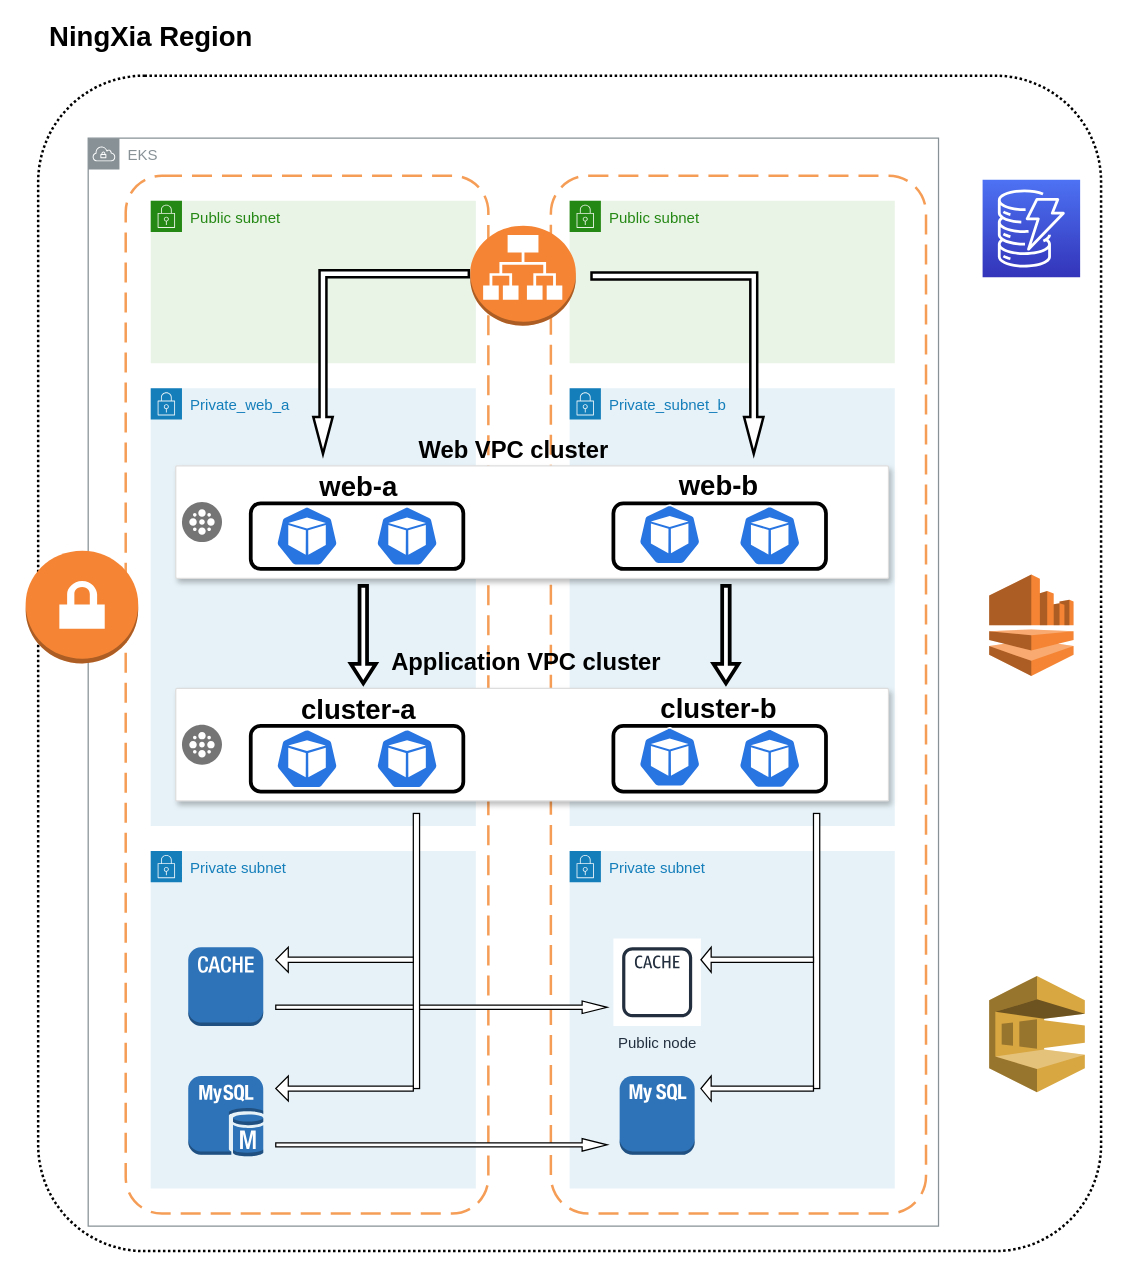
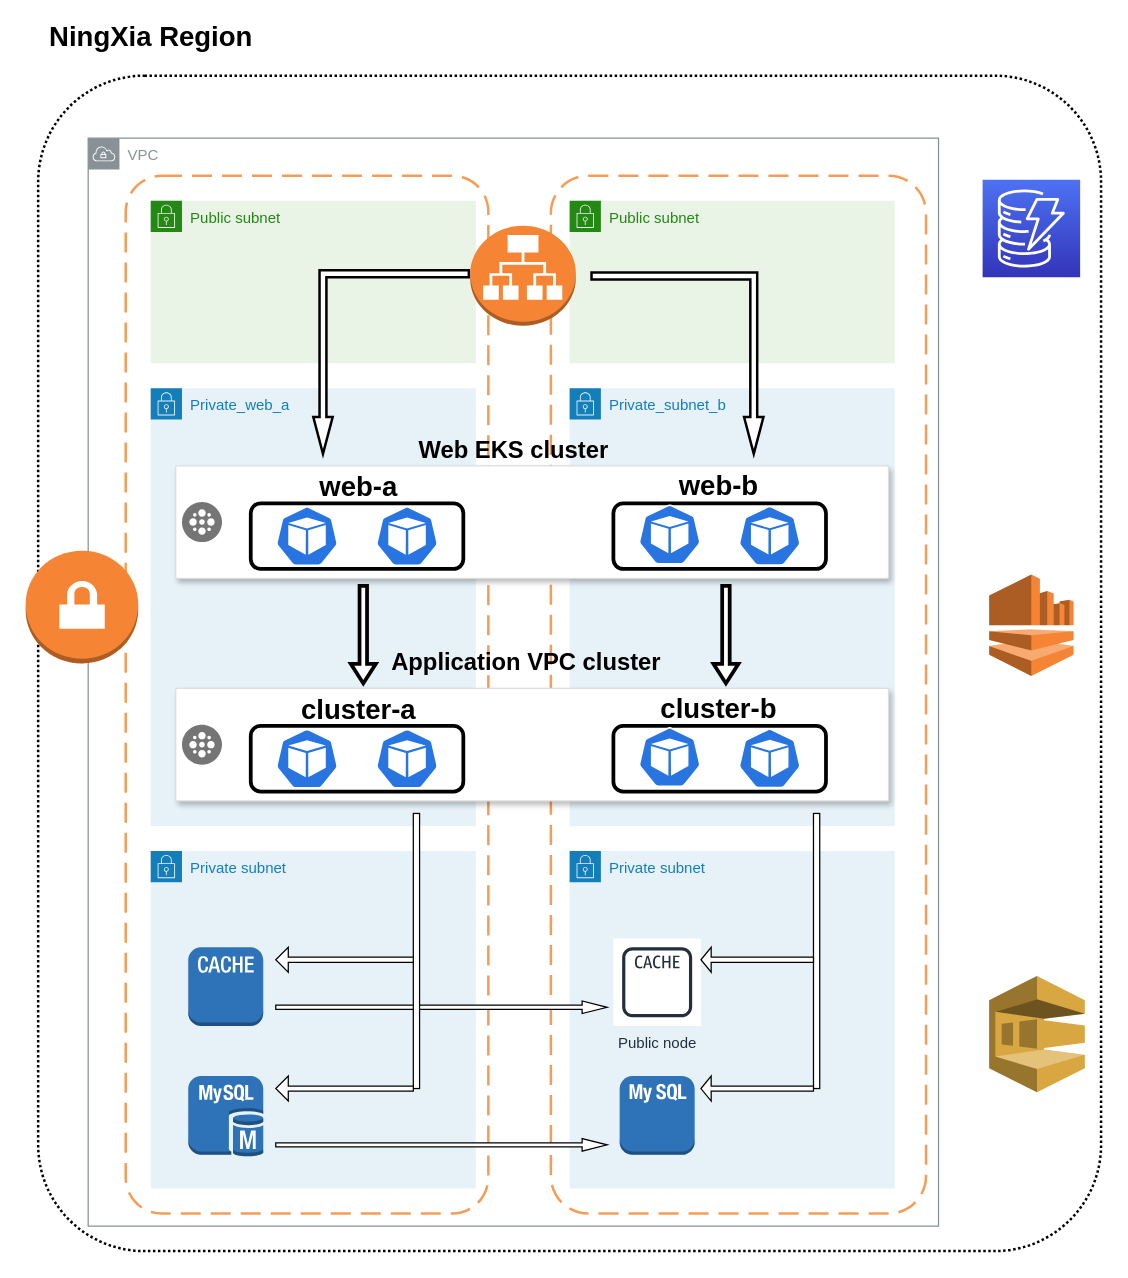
node "EKS": label "EKS" -> "VPC"
node "Web VPC cluster": label "Web VPC cluster" -> "Web EKS cluster"
